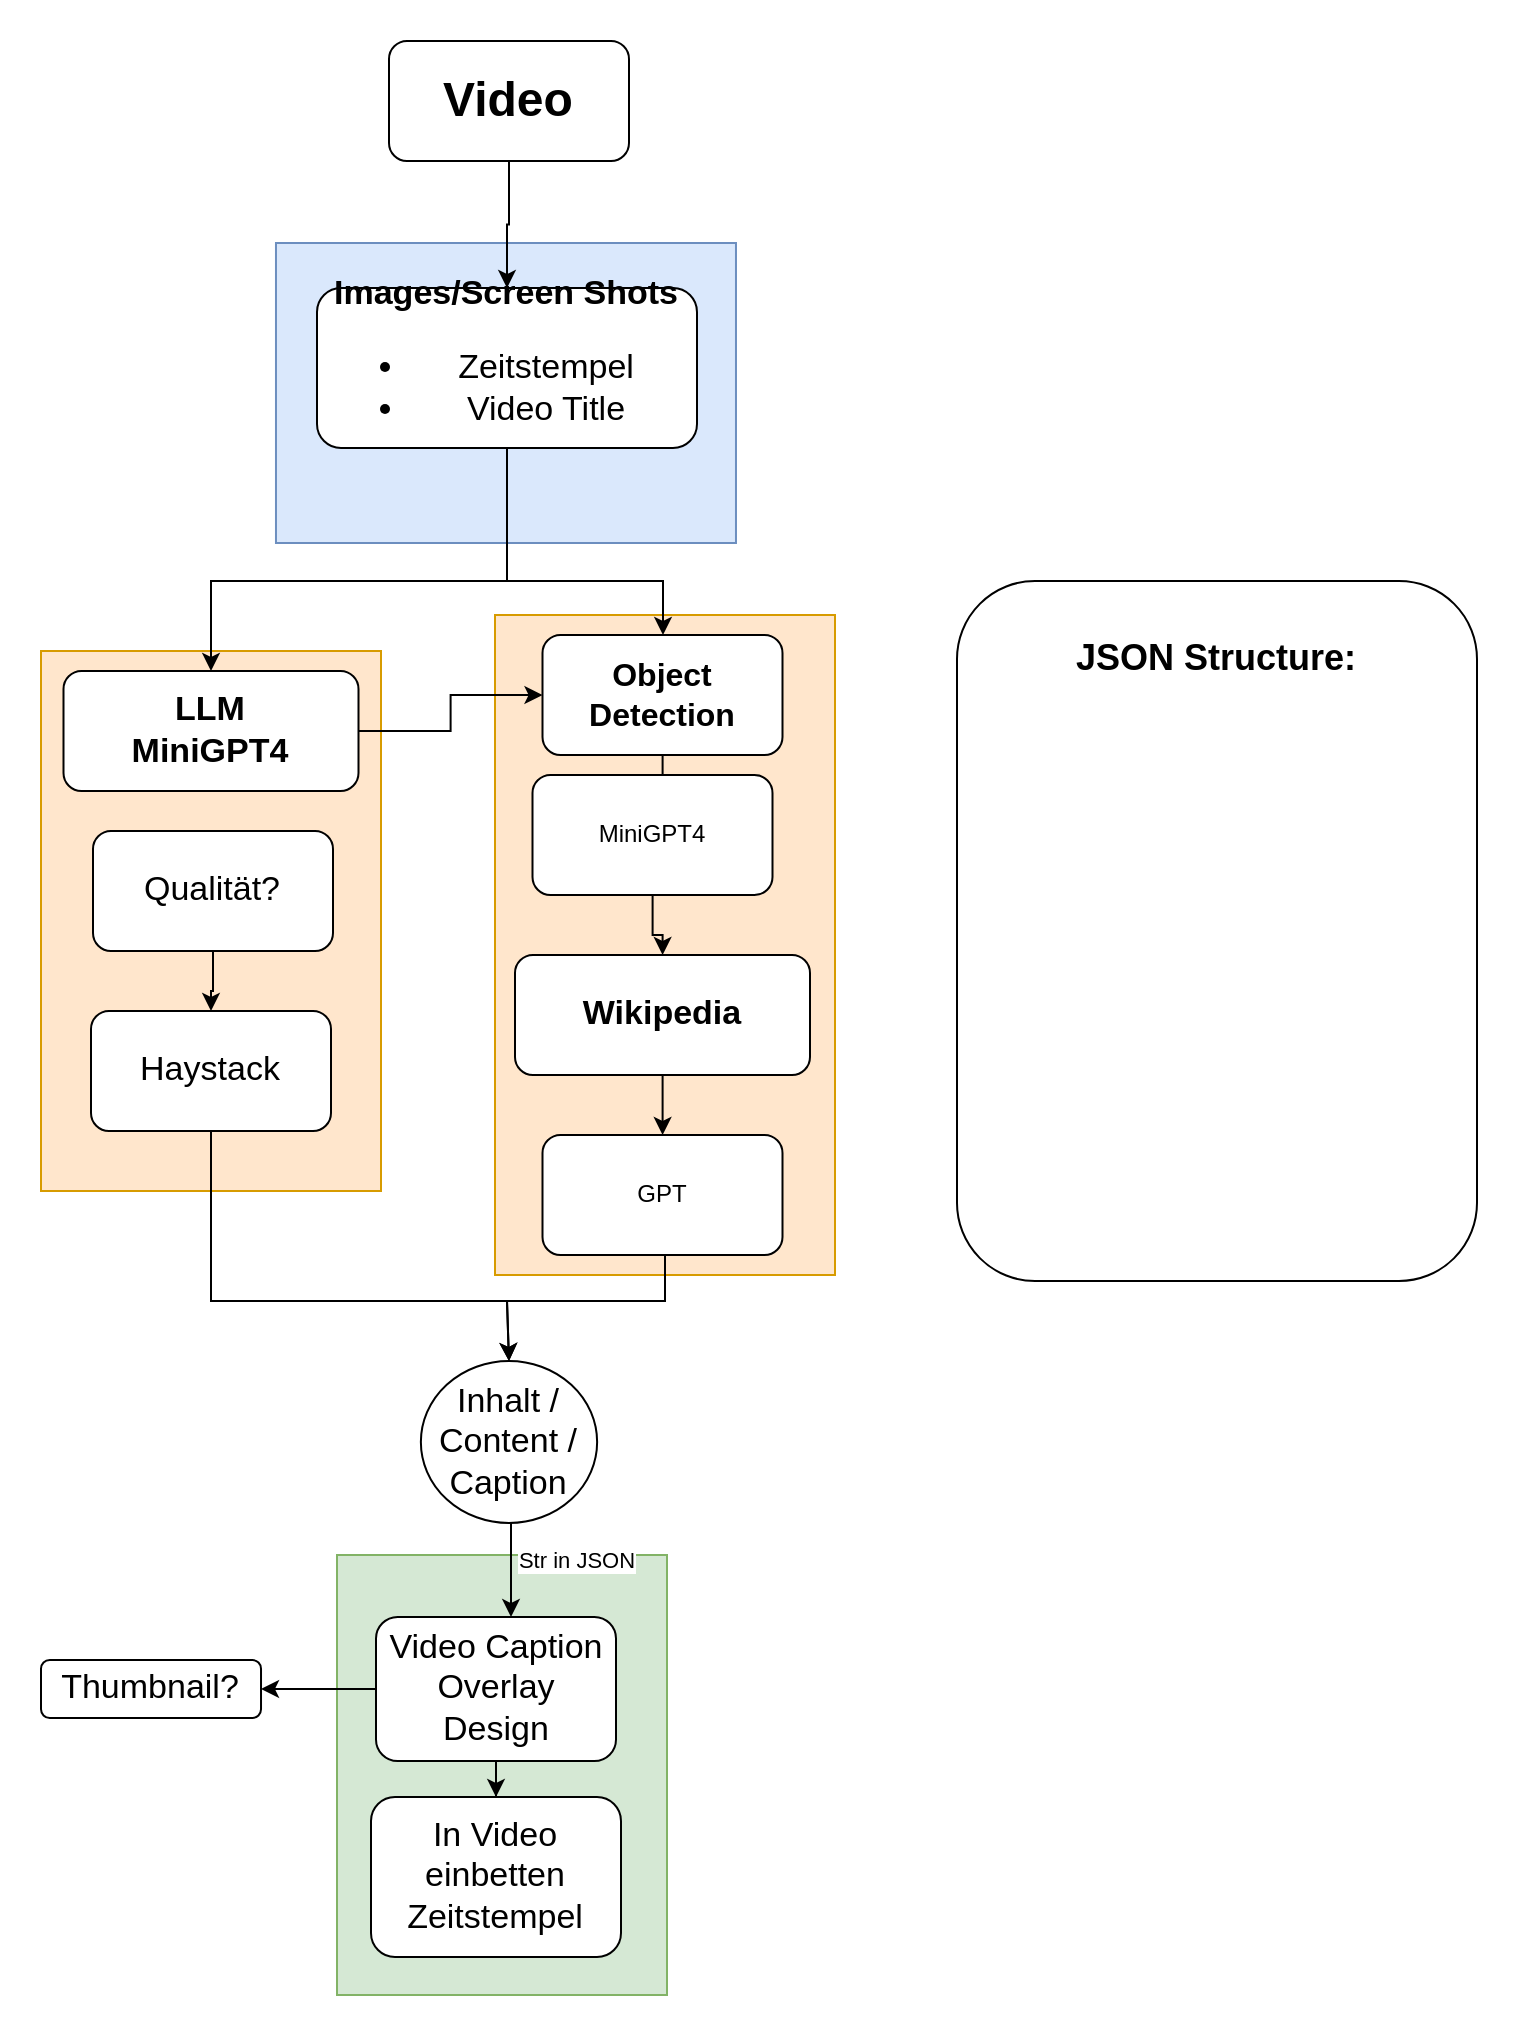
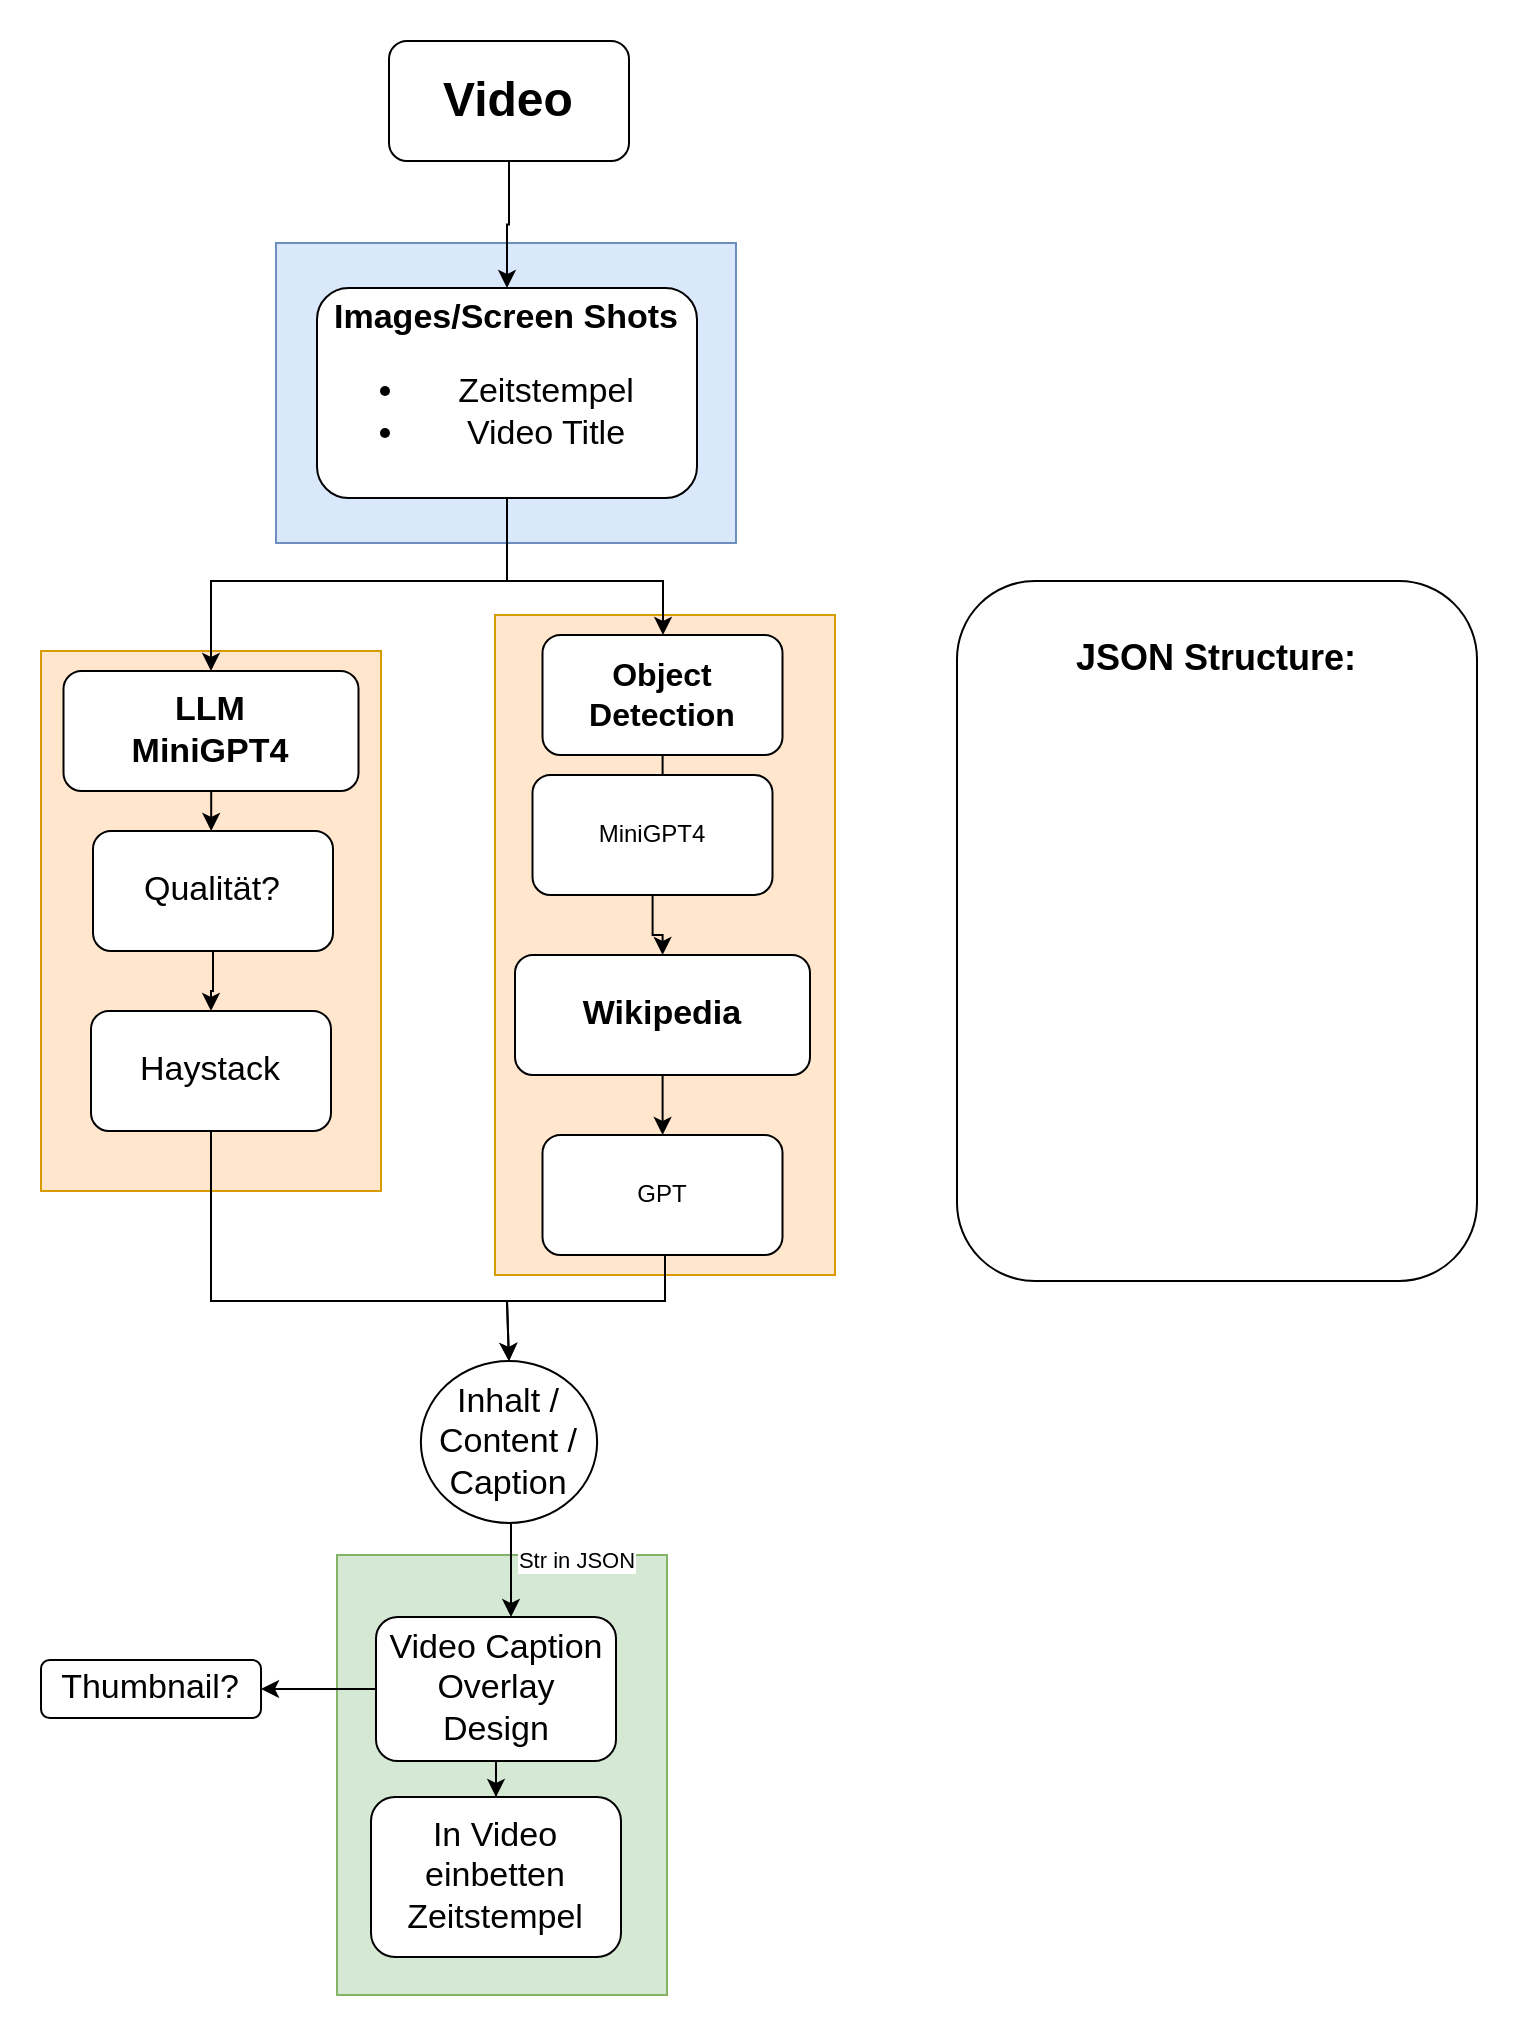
node "Images/Screen ShotsZeitstempel Video Title": size 380x160 -> 380x210
edge "LLM MiniGPT4" -> "Object Detection": now "LLM MiniGPT4" -> "Qualität?"
